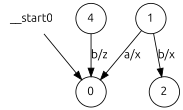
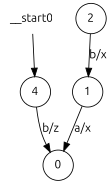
edge "1" -> "2": reversed
edge "__start0" -> "0": now "__start0" -> "4"
